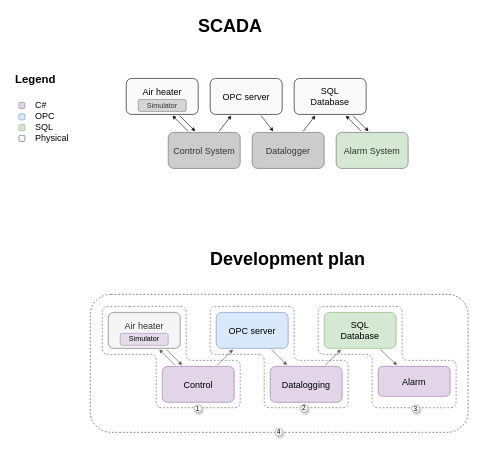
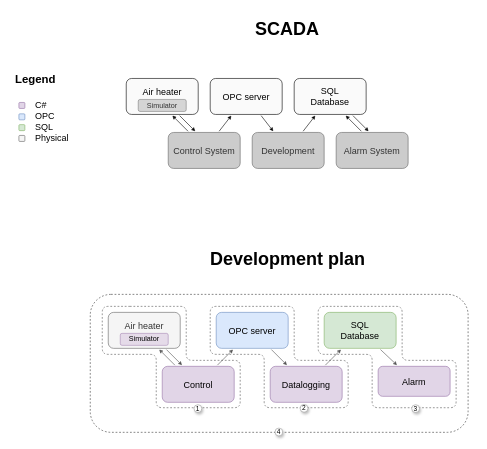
node "SCADA": moved (231, 24) -> (288, 27)
node "Datalogger": label "Datalogger" -> "Development"
node "Alarm System": fillcolor #d5e8d4 -> #cccccc
